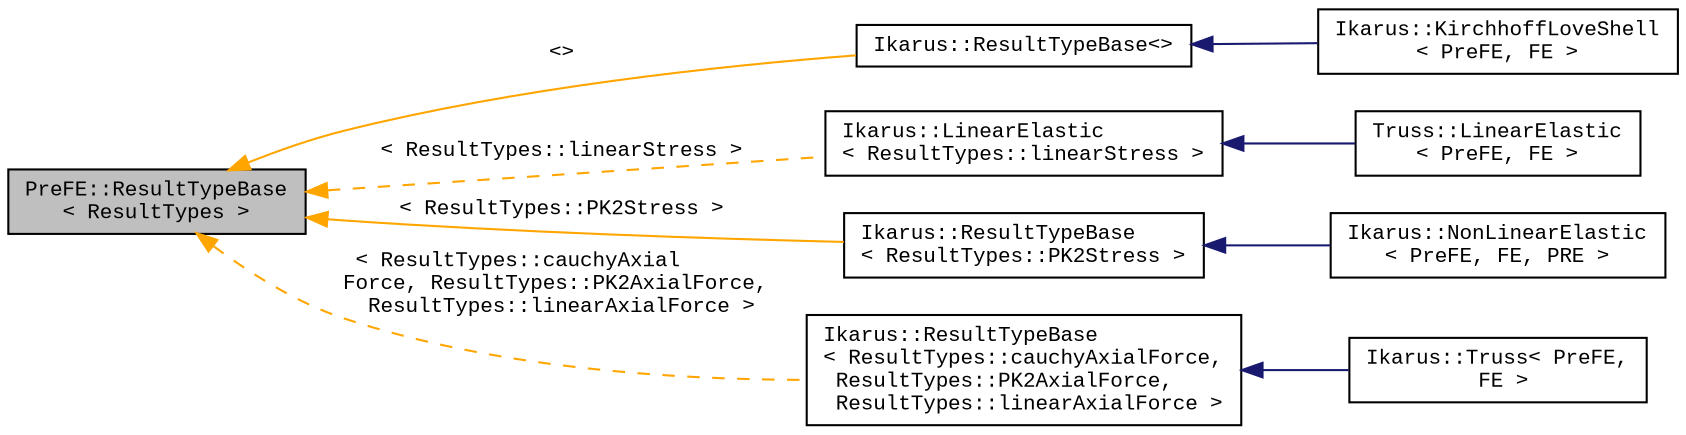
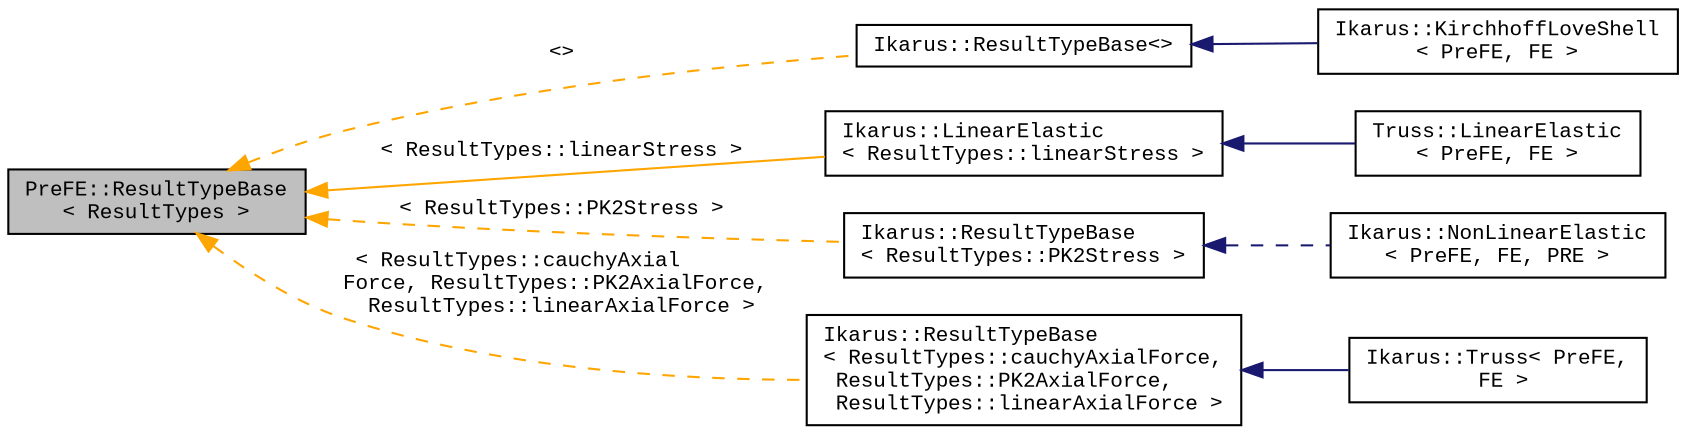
edge "Ikarus::ResultTypeBase<>" -> "PreFE::ResultTypeBase < ResultTypes >": style solid -> dashed
edge "Ikarus::LinearElastic < ResultTypes::linearStress >" -> "PreFE::ResultTypeBase < ResultTypes >": style dashed -> solid
edge "Ikarus::ResultTypeBase < ResultTypes::PK2Stress >" -> "PreFE::ResultTypeBase < ResultTypes >": style solid -> dashed
edge "Ikarus::NonLinearElastic < PreFE, FE, PRE >" -> "Ikarus::ResultTypeBase < ResultTypes::PK2Stress >": style solid -> dashed
